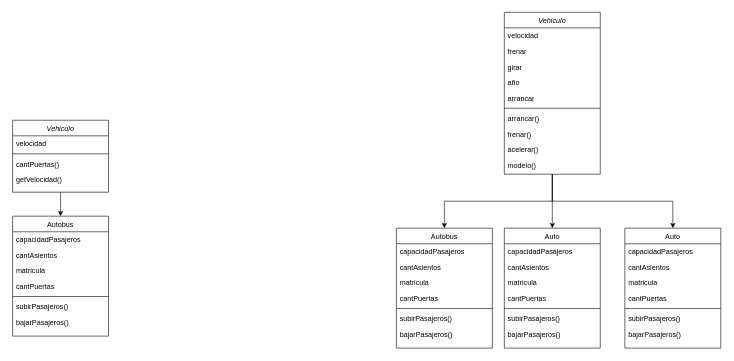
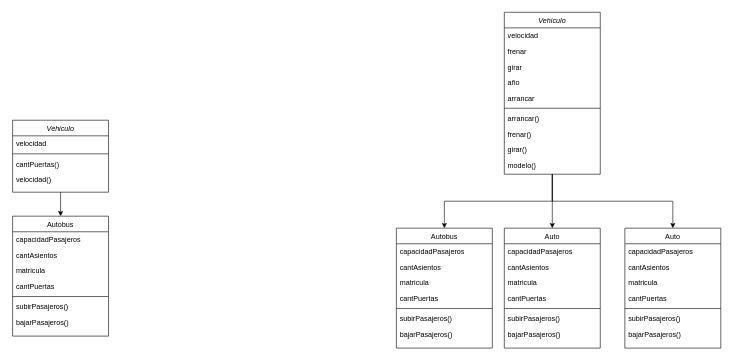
node "acelerar()": label "acelerar()" -> "girar()"
node "getVelocidad()": label "getVelocidad()" -> "velocidad()"
